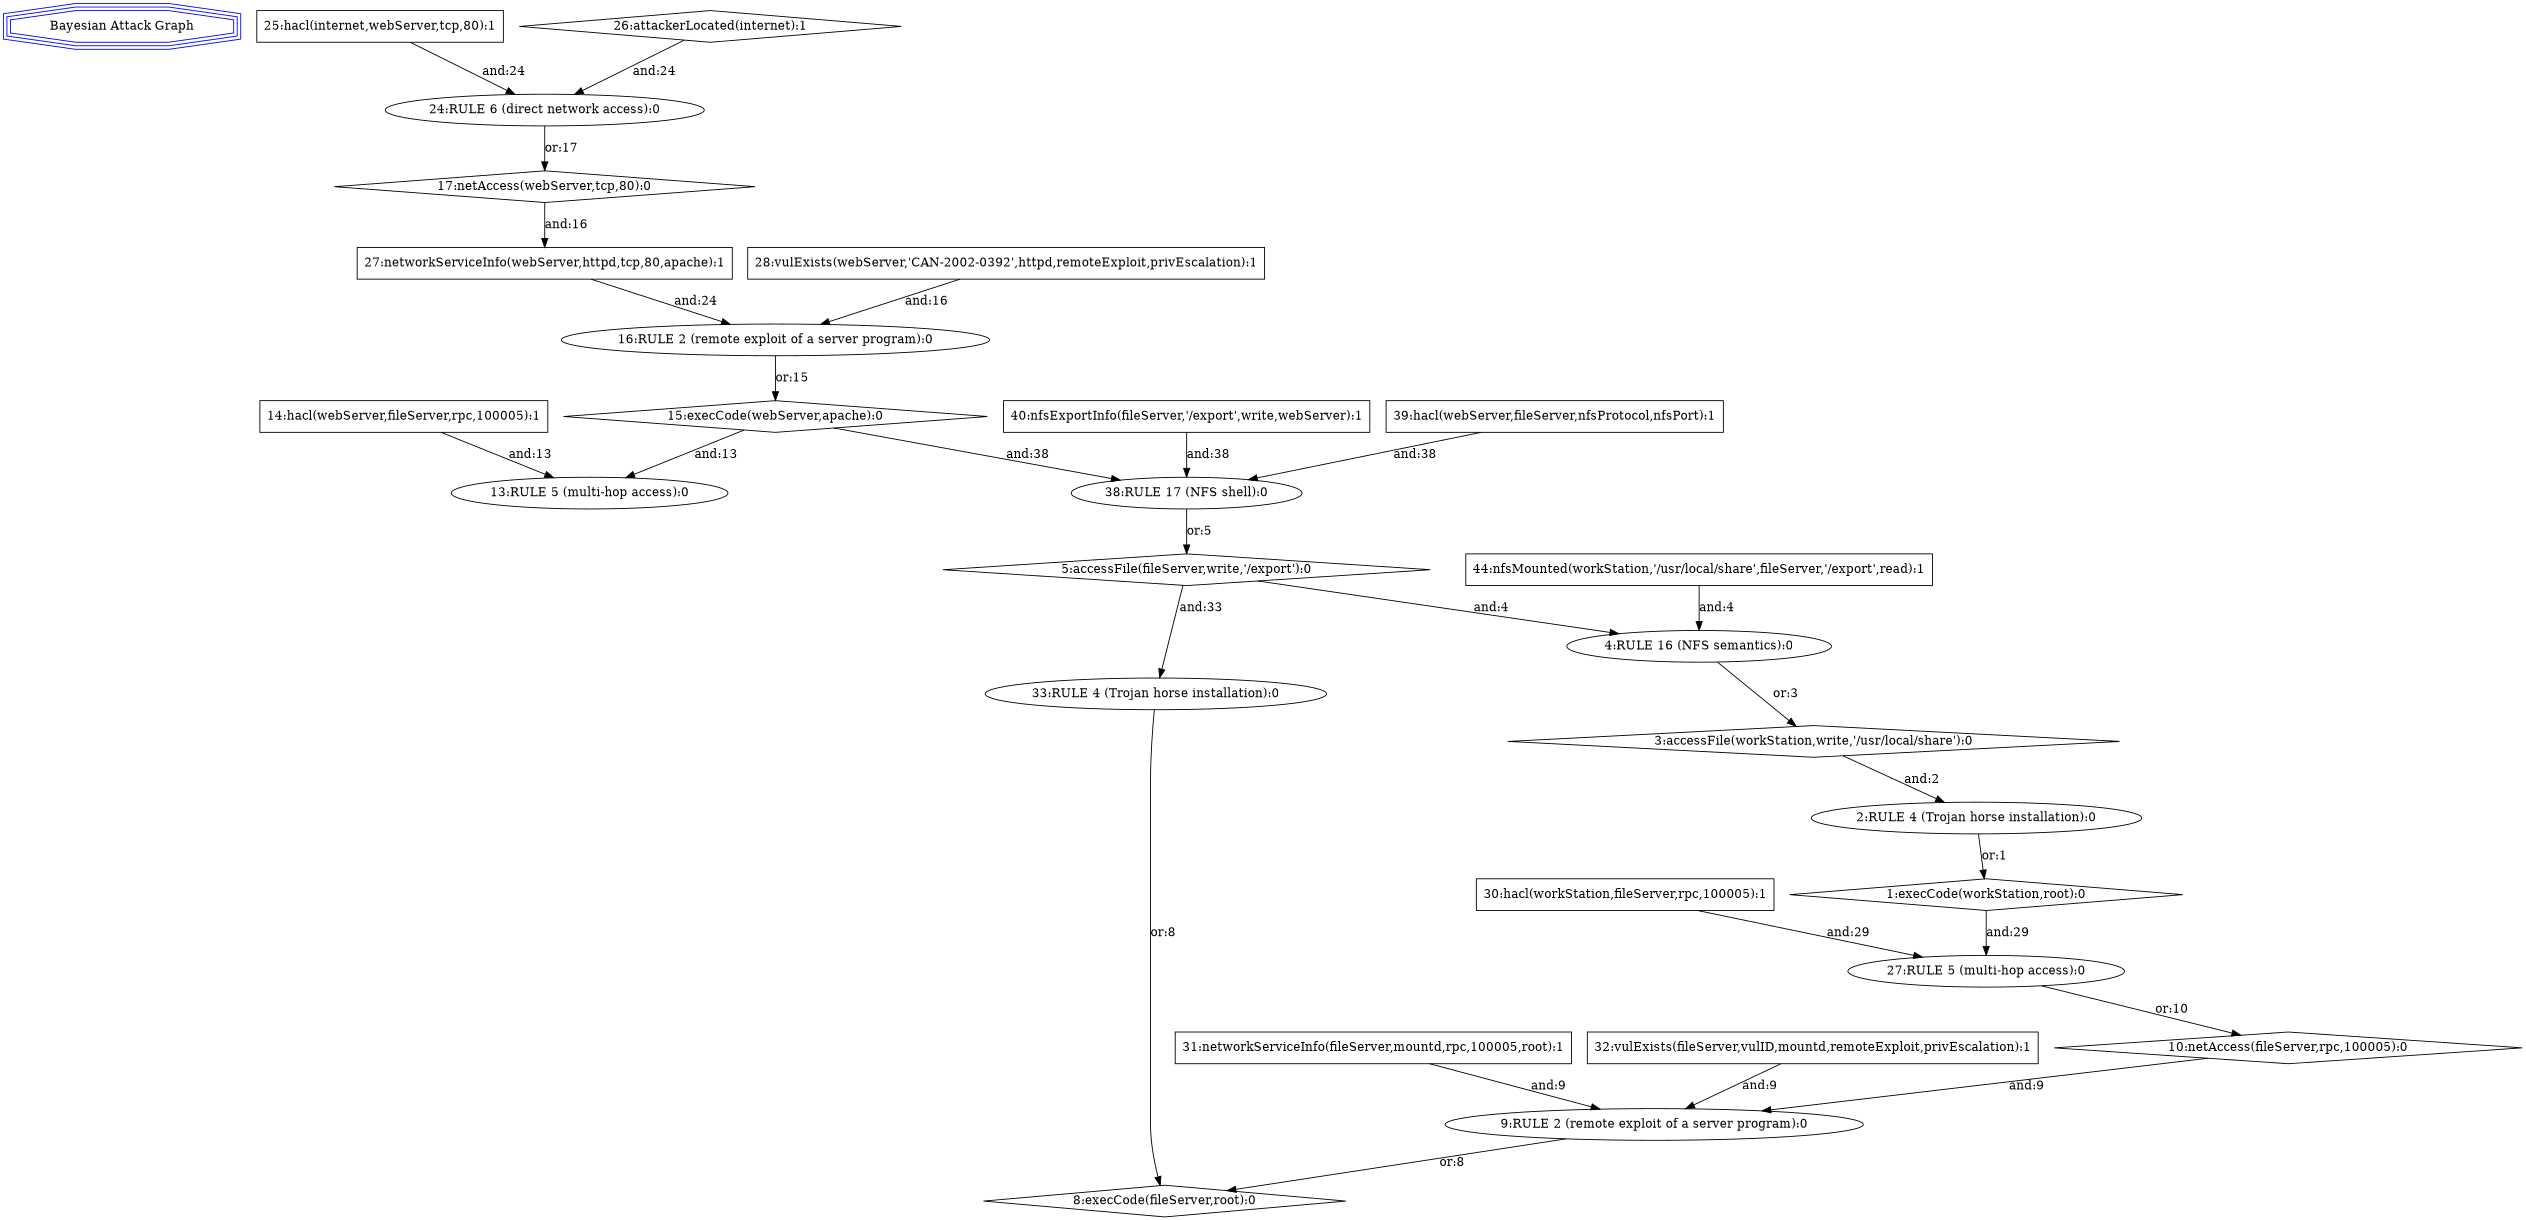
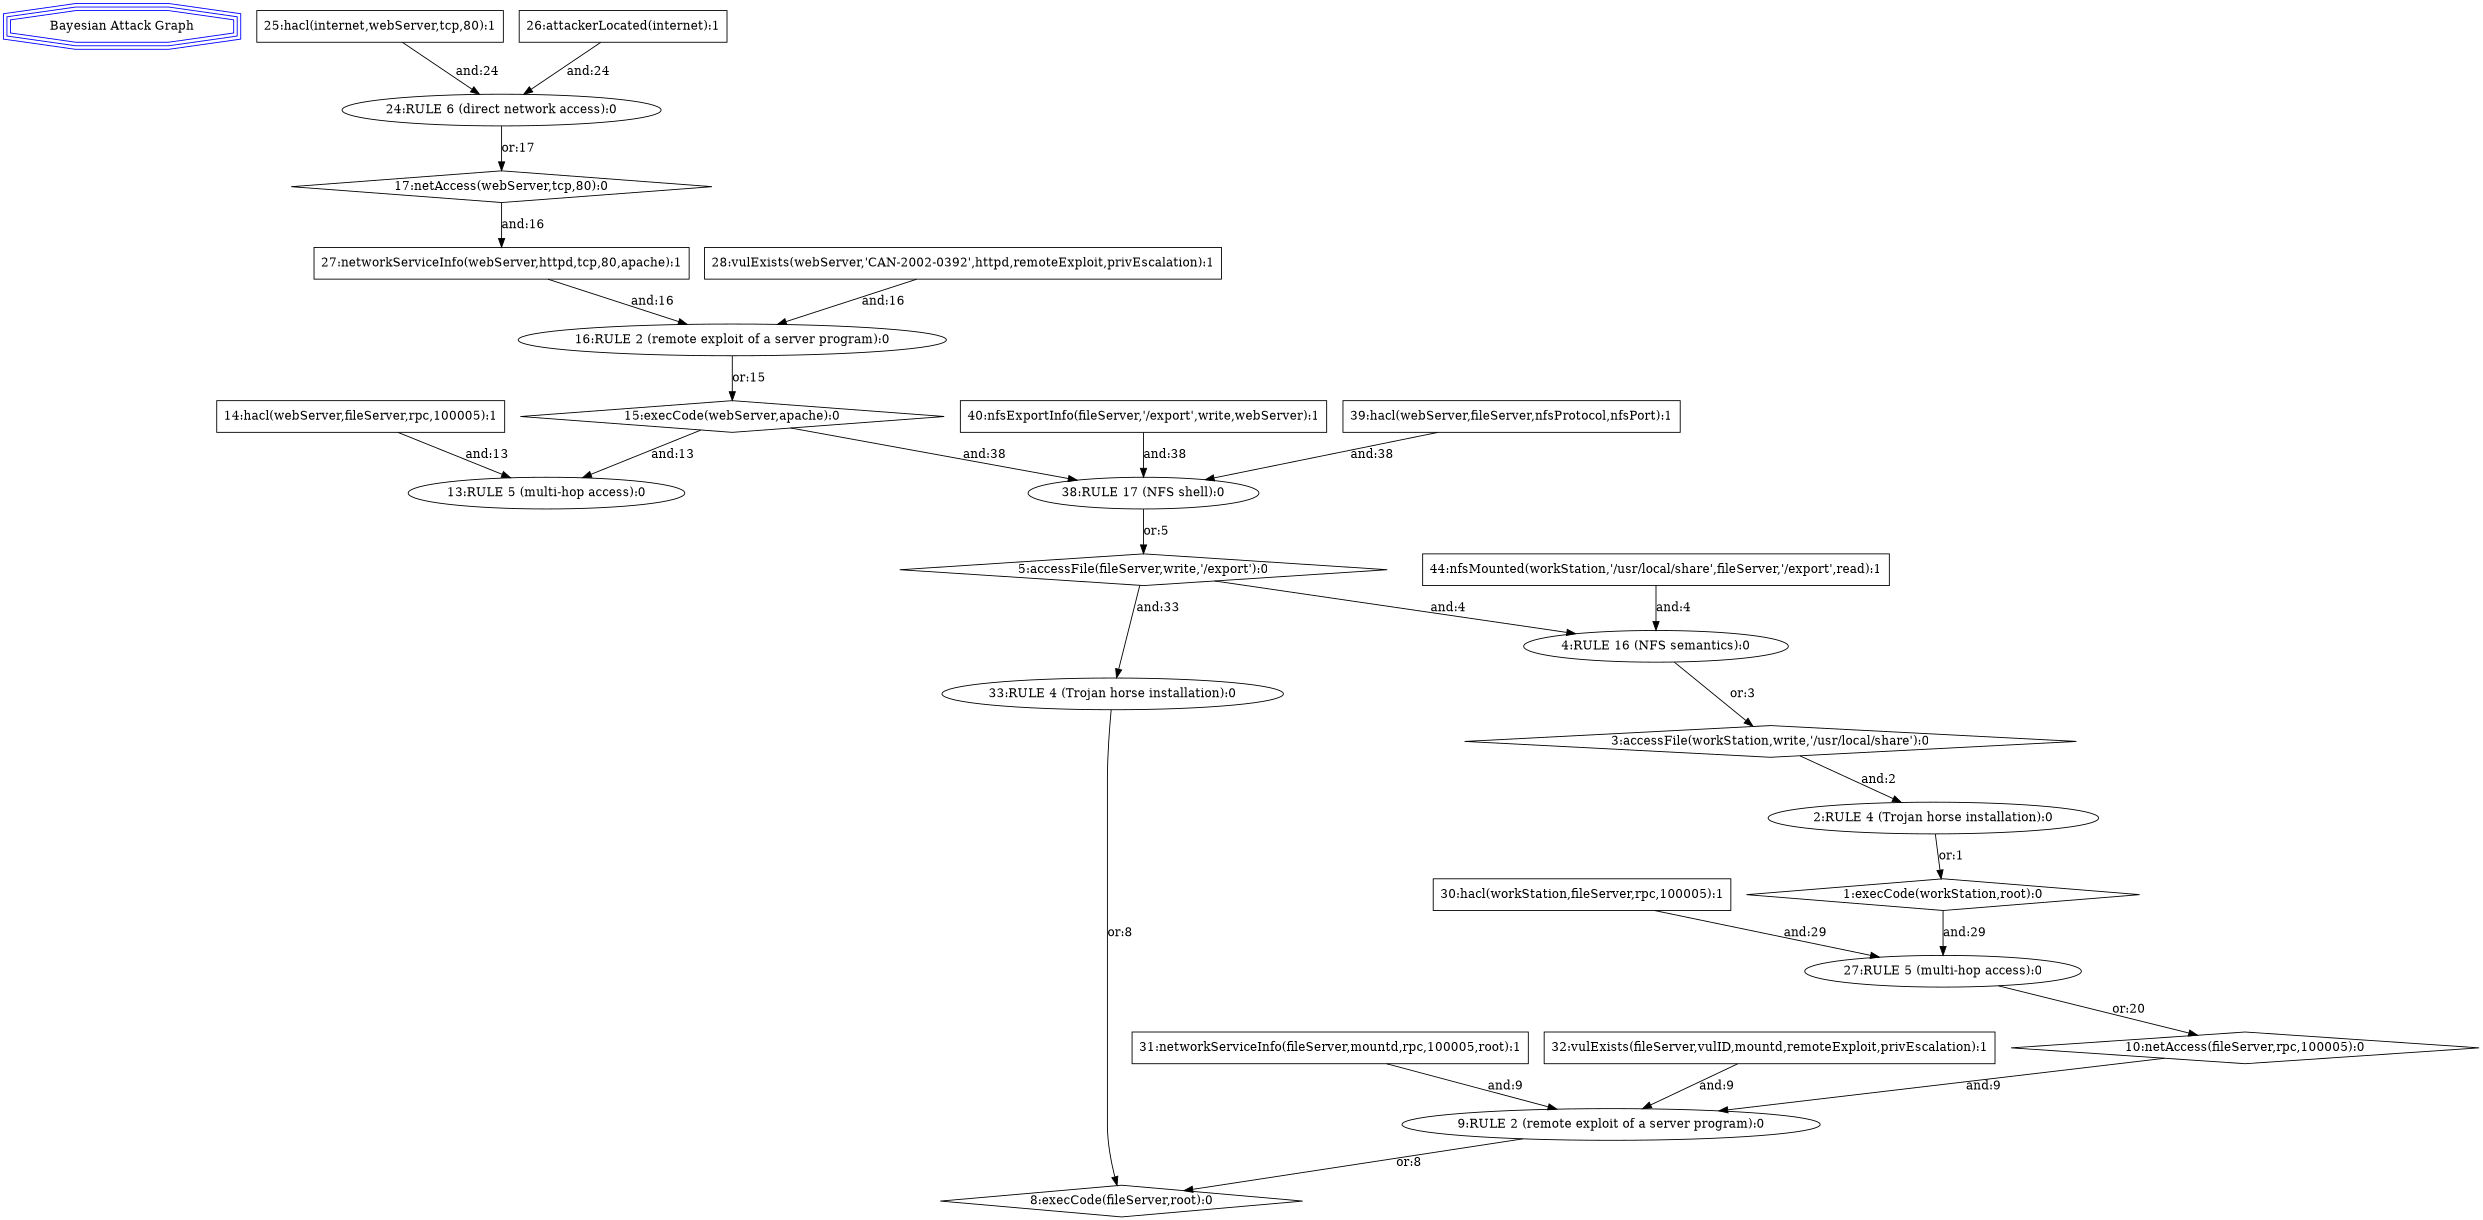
node "26:attackerLocated(internet):1": shape diamond -> box
edge "27:networkServiceInfo(webServer,httpd,tcp,80,apache):1" -> "16:RULE 2 (remote exploit of a server program):0": label "and:24" -> "and:16"
edge "27:RULE 5 (multi-hop access):0" -> "10:netAccess(fileServer,rpc,100005):0": label "or:10" -> "or:20"
